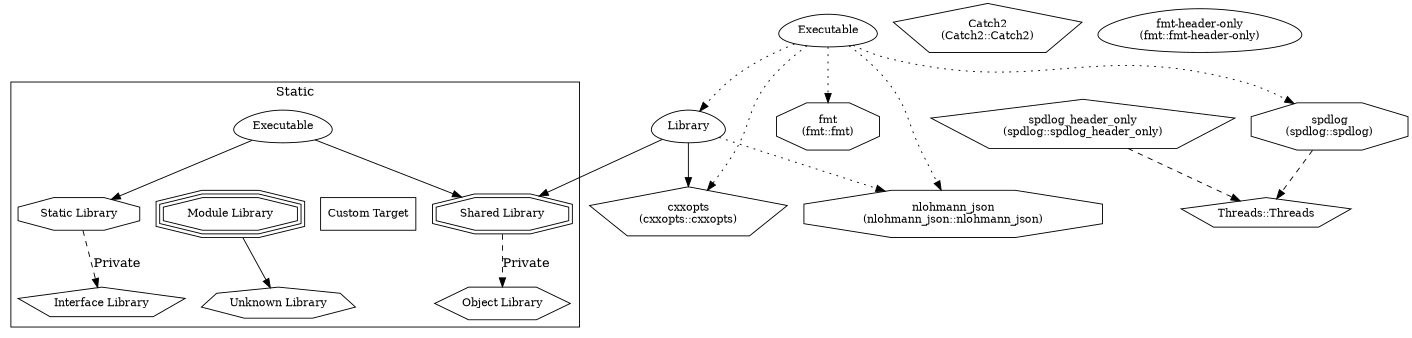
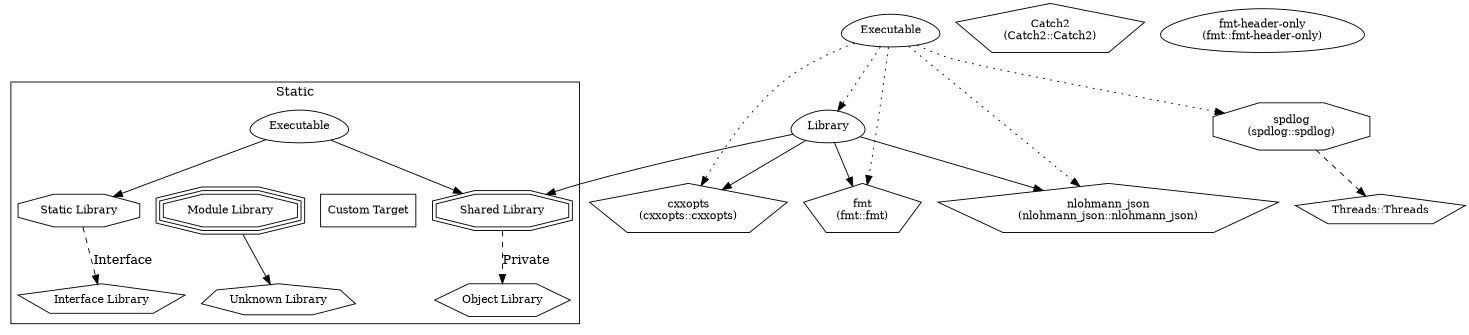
node "fmt (fmt::fmt)": shape octagon -> pentagon
node "spdlog_header_only (spdlog::spdlog_header_only)": removed
edge "Library" -> "fmt (fmt::fmt)": added
edge "Library" -> "nlohmann_json (nlohmann_json::nlohmann_json)": style dotted -> solid
node "nlohmann_json (nlohmann_json::nlohmann_json)": shape octagon -> pentagon
edge "Static Library" -> "Interface Library": label "Private" -> "Interface"
